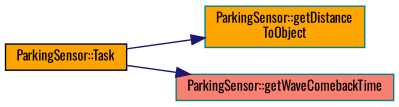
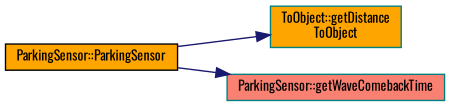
node "ParkingSensor::getDistance ToObject": label "ParkingSensor::getDistance ToObject" -> "ToObject::getDistance ToObject"
node "ParkingSensor::Task": label "ParkingSensor::Task" -> "ParkingSensor::ParkingSensor"
